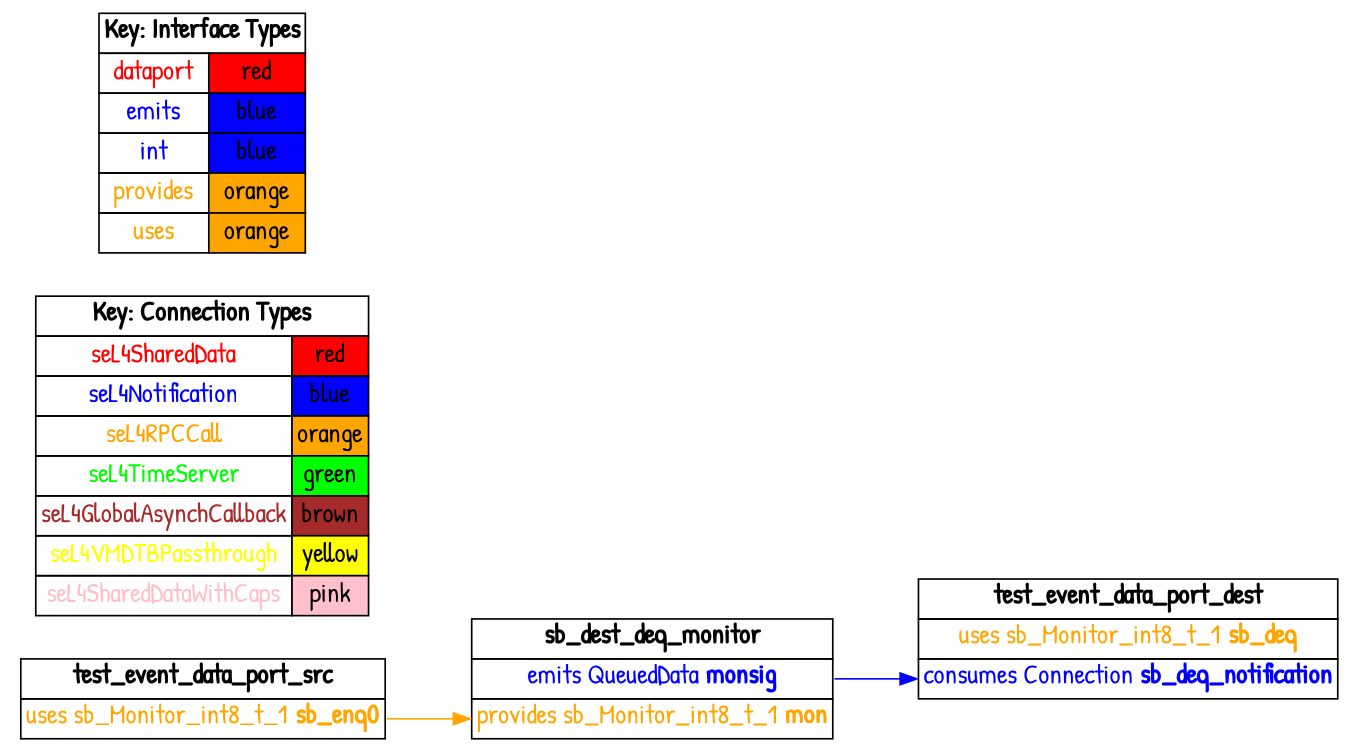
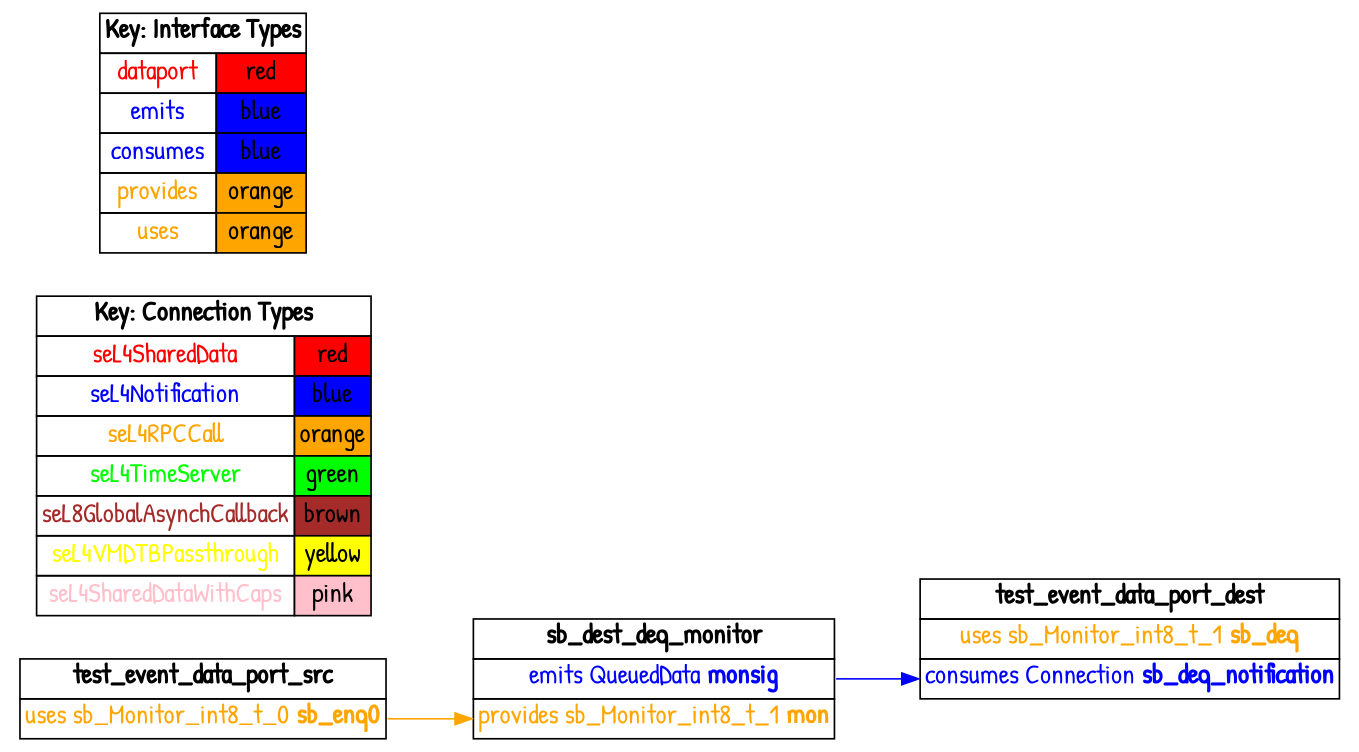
node "Key: Interface Types": text "int" -> "consumes"
node "Key: Connection Types": text "seL4GlobalAsynchCallback" -> "seL8GlobalAsynchCallback"
node "test_event_data_port_src": text "uses sb_Monitor_int8_t_1" -> "uses sb_Monitor_int8_t_0"
